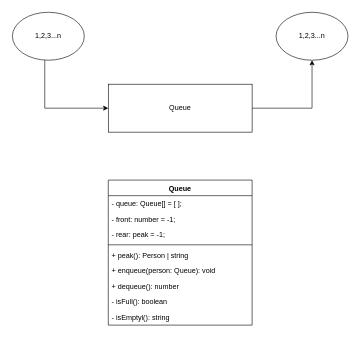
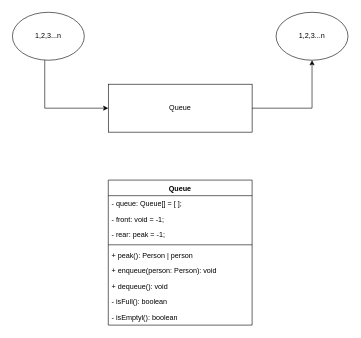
node "- front: number = -1;": label "- front: number = -1;" -> "- front: void = -1;"
node "+ peak(): Person | string": label "+ peak(): Person | string" -> "+ peak(): Person | person"
node "+ enqueue(person: Queue): void": label "+ enqueue(person: Queue): void" -> "+ enqueue(person: Person): void"
node "+ dequeue(): number": label "+ dequeue(): number" -> "+ dequeue(): void"
node "- isEmptyl(): string": label "- isEmptyl(): string" -> "- isEmptyl(): boolean"
